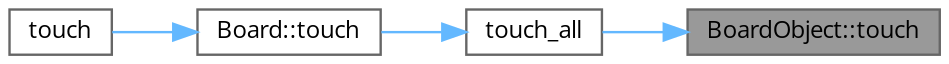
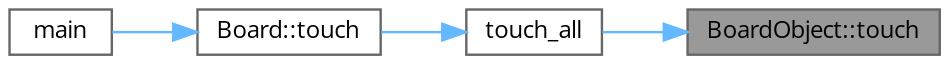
node "touch": label "touch" -> "main"
